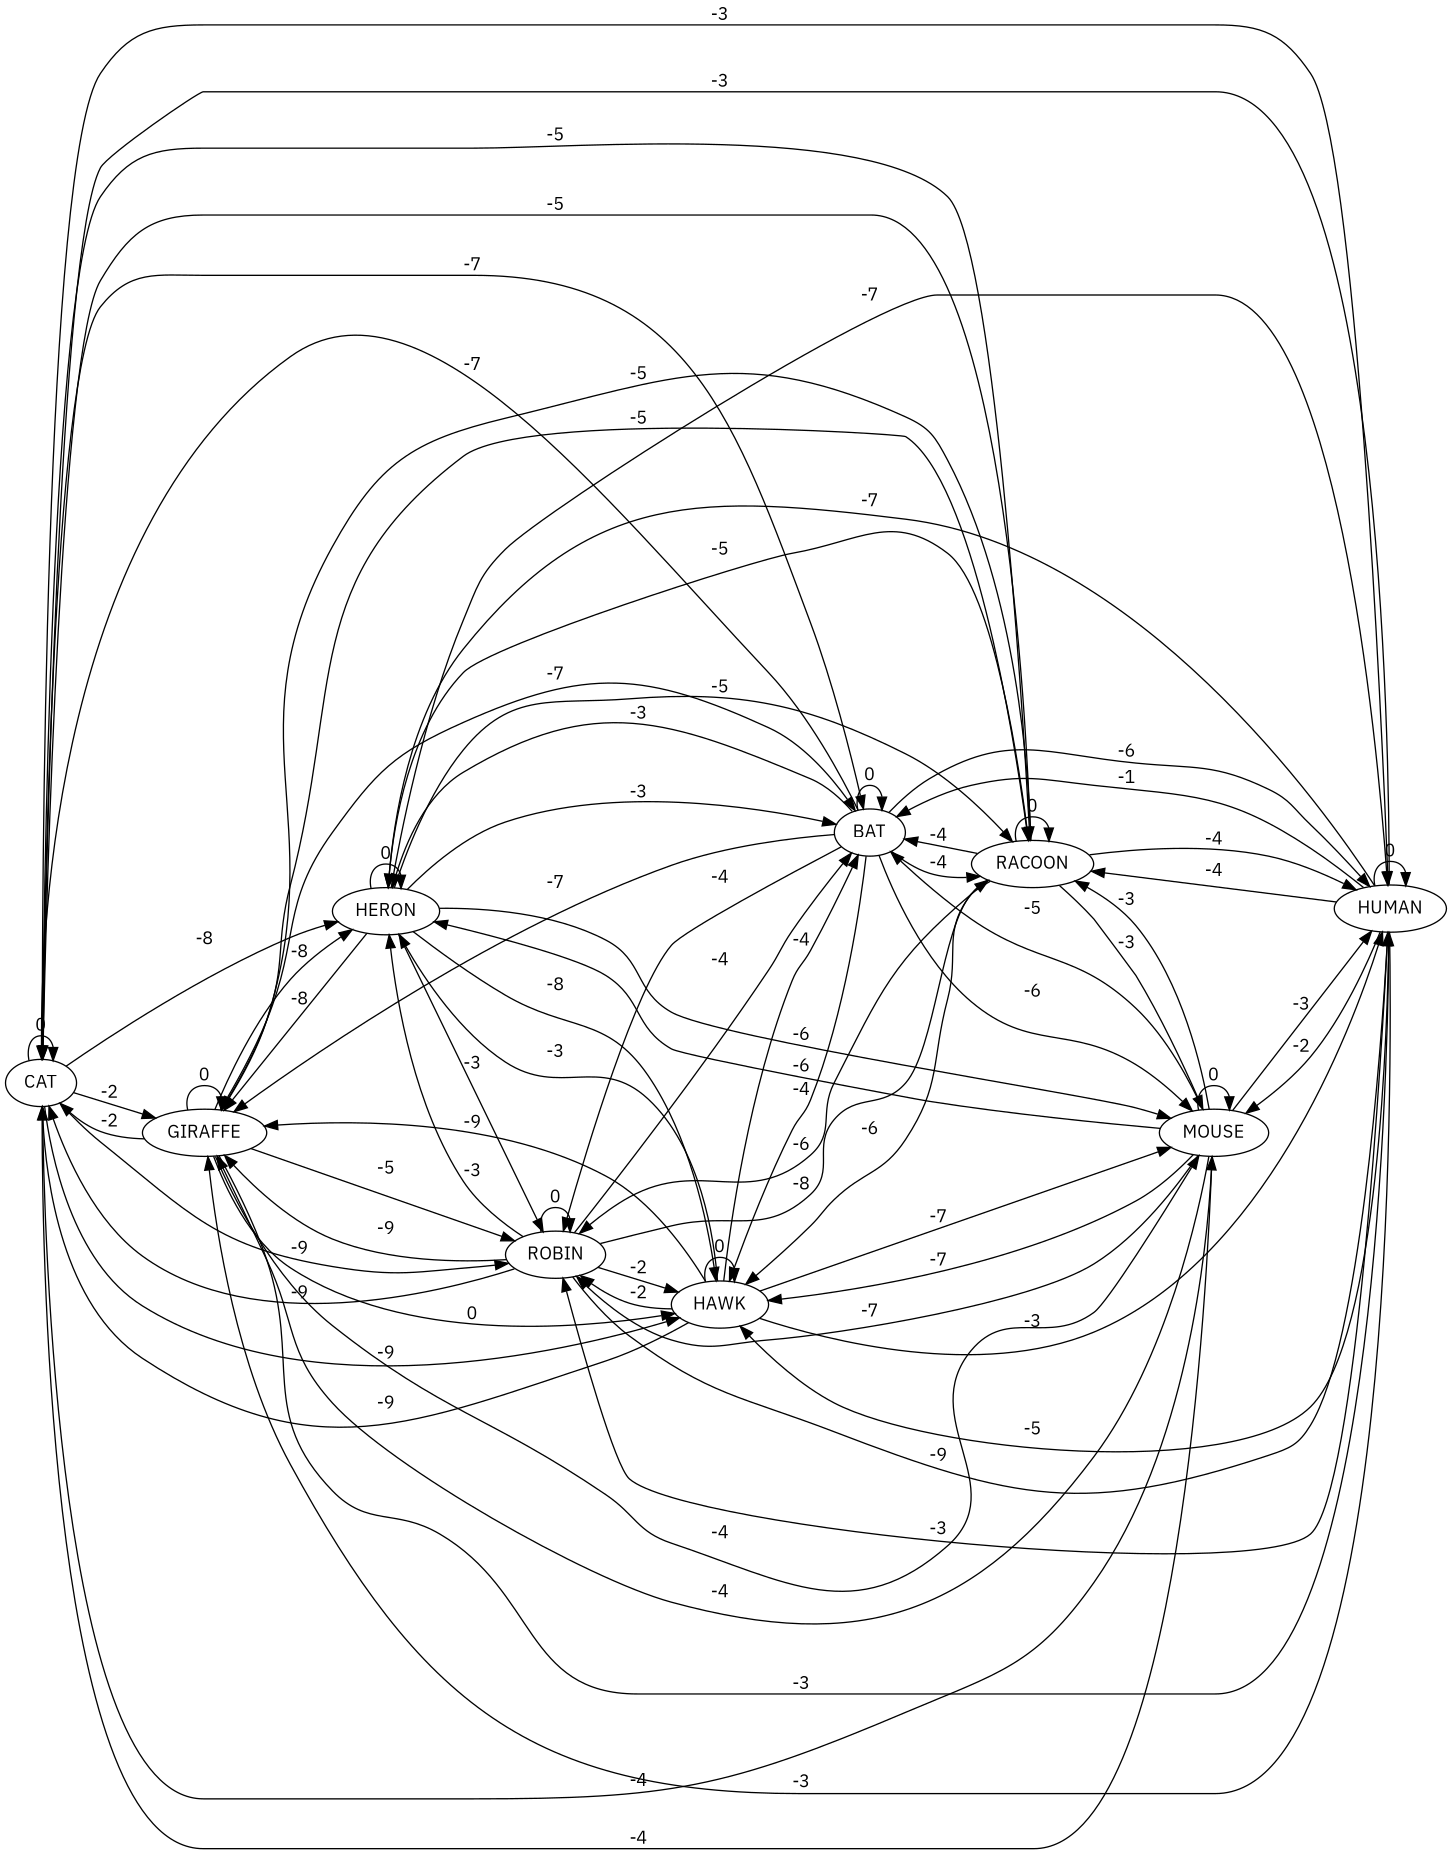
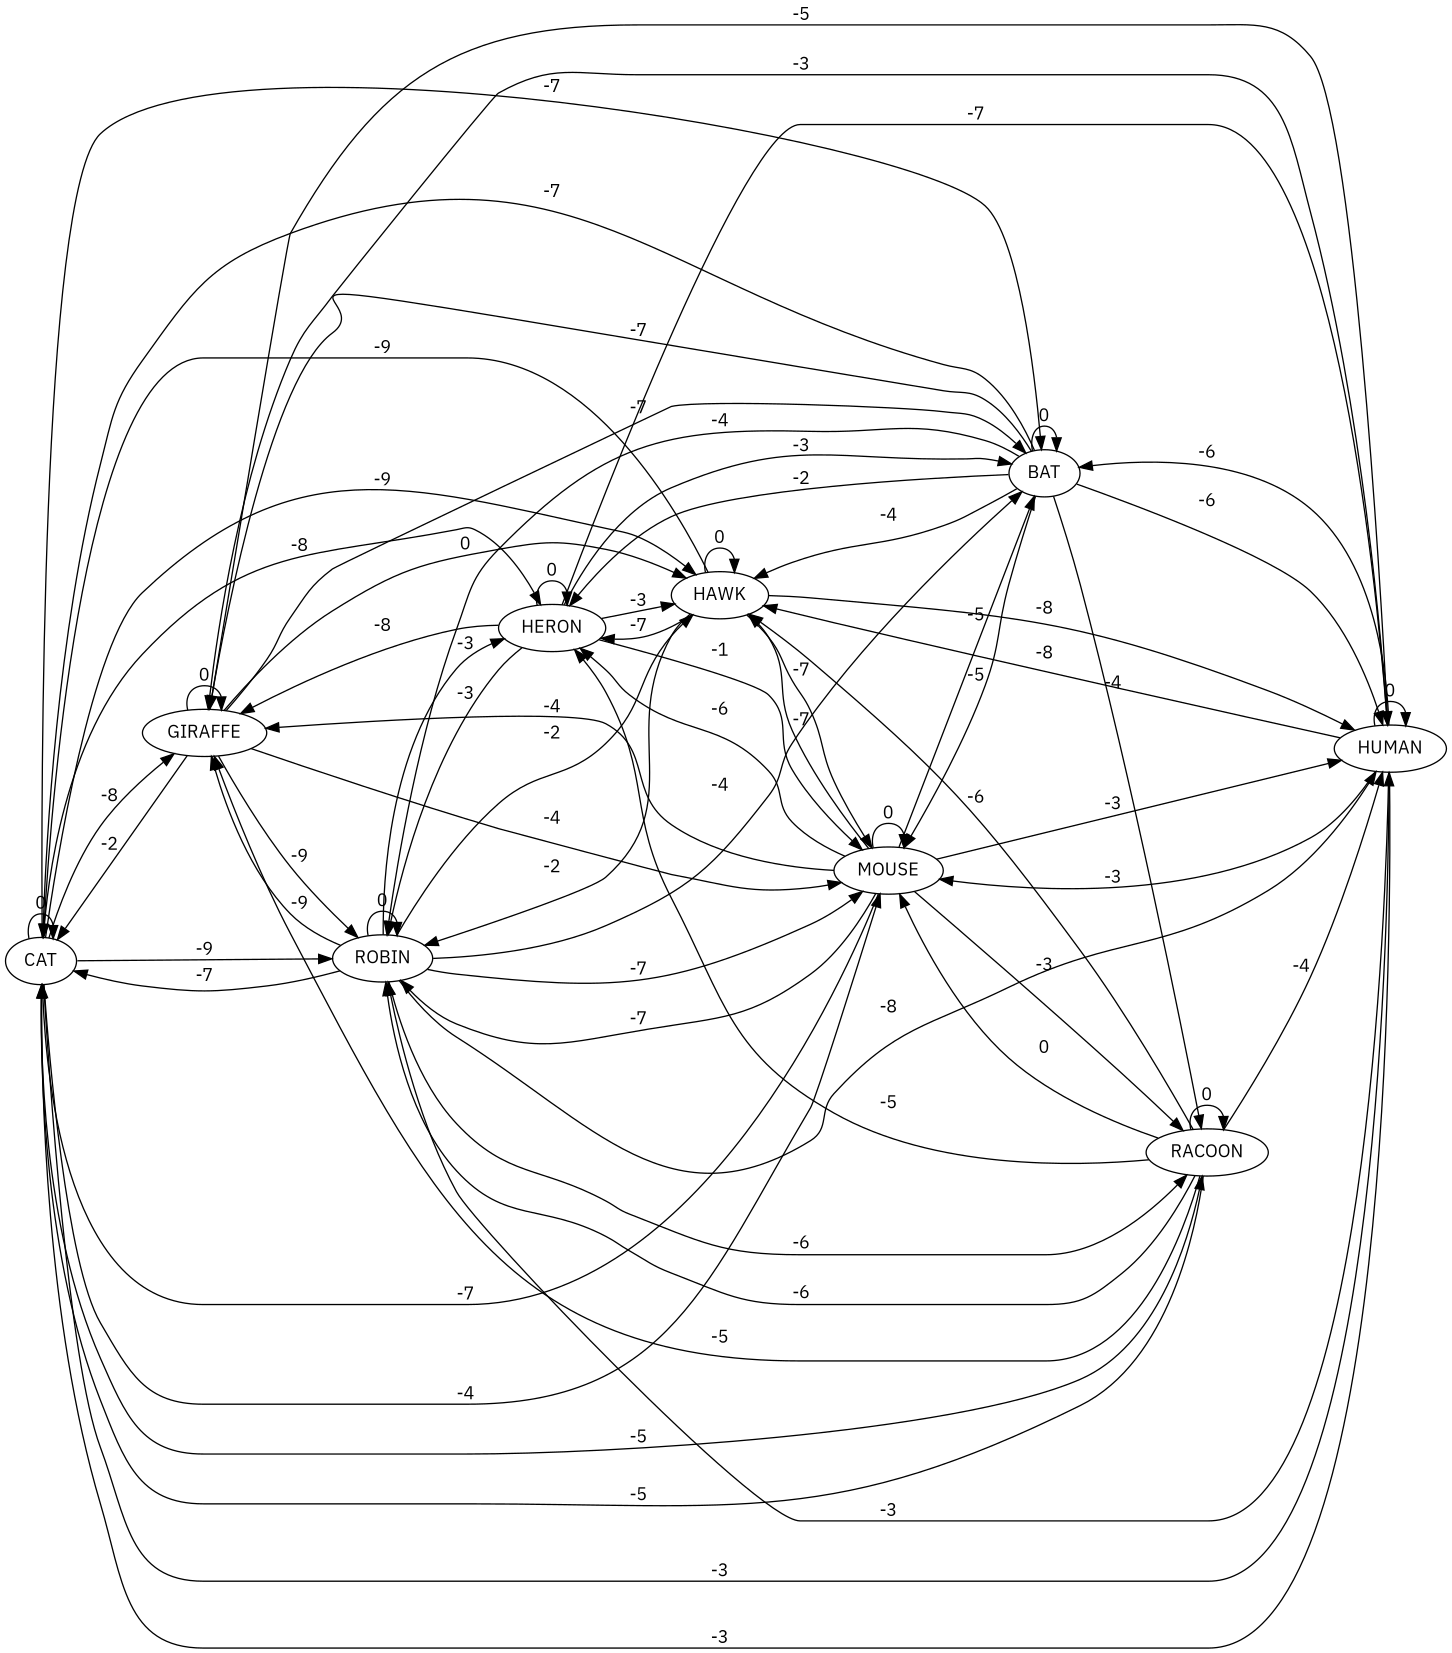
edge "GIRAFFE" -> "RACOON": removed, label "-5"
edge "HUMAN" -> "HERON": removed, label "-7"
edge "HERON" -> "RACOON": removed, label "-5"
edge "BAT" -> "HERON": label "-3" -> "-2"
edge "HUMAN" -> "BAT": label "-1" -> "-6"
edge "RACOON" -> "BAT": removed, label "-4"
edge "HUMAN" -> "RACOON": removed, label "-4"
edge "RACOON" -> "MOUSE": label "-3" -> "0"
edge "ROBIN" -> "MOUSE": added, label "-7"
edge "HERON" -> "HAWK": label "-8" -> "-3"
edge "BAT" -> "MOUSE": label "-6" -> "-5"
edge "HERON" -> "MOUSE": label "-6" -> "-1"
edge "GIRAFFE" -> "HERON": removed, label "-8"
edge "HUMAN" -> "MOUSE": label "-2" -> "-3"
edge "HAWK" -> "HERON": label "-3" -> "-7"
edge "HAWK" -> "BAT": removed, label "-4"
edge "CAT" -> "GIRAFFE": label "-2" -> "-8"
edge "HAWK" -> "GIRAFFE": removed, label "-9"
edge "GIRAFFE" -> "ROBIN": label "-5" -> "-9"
edge "ROBIN" -> "RACOON": label "-8" -> "-6"
edge "ROBIN" -> "CAT": label "-9" -> "-7"
edge "HAWK" -> "HUMAN": label "-3" -> "-8"
edge "HUMAN" -> "HAWK": label "-5" -> "-8"
edge "ROBIN" -> "HUMAN": label "-9" -> "-8"
edge "GIRAFFE" -> "HUMAN": label "-3" -> "-5"
edge "MOUSE" -> "CAT": label "-4" -> "-7"
